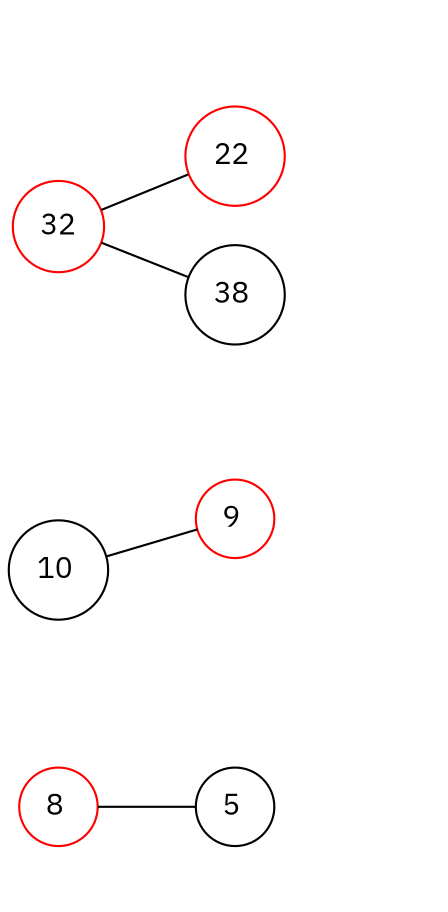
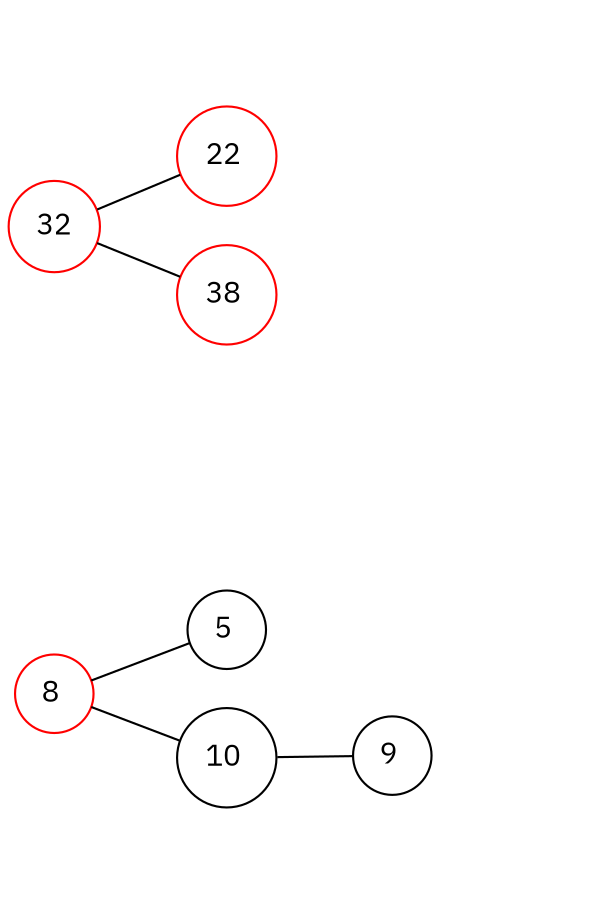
node "38": color black -> red
node "9": color red -> black
edge "8" -- "10": added
